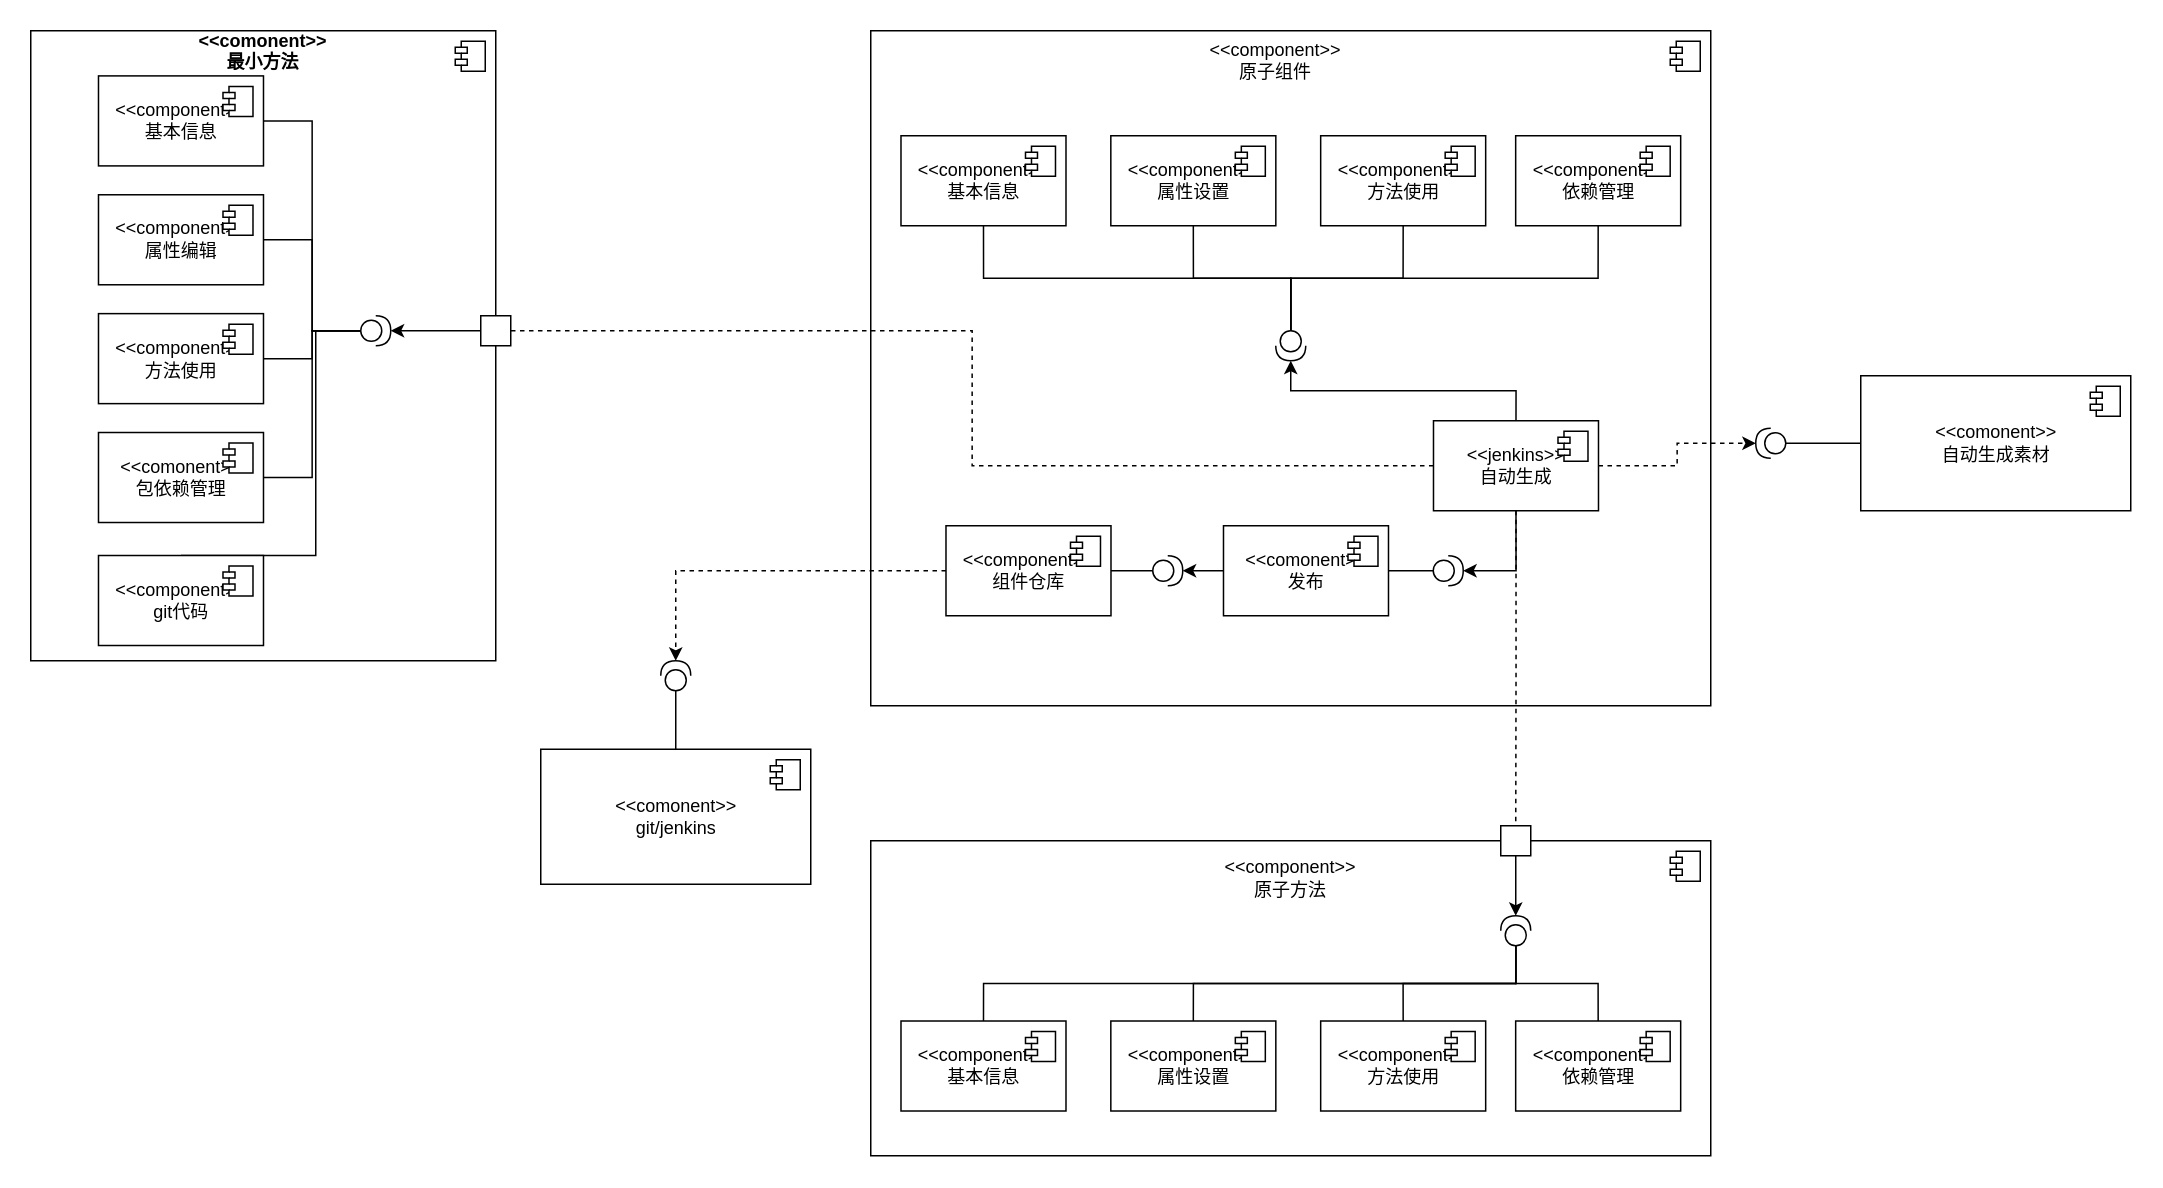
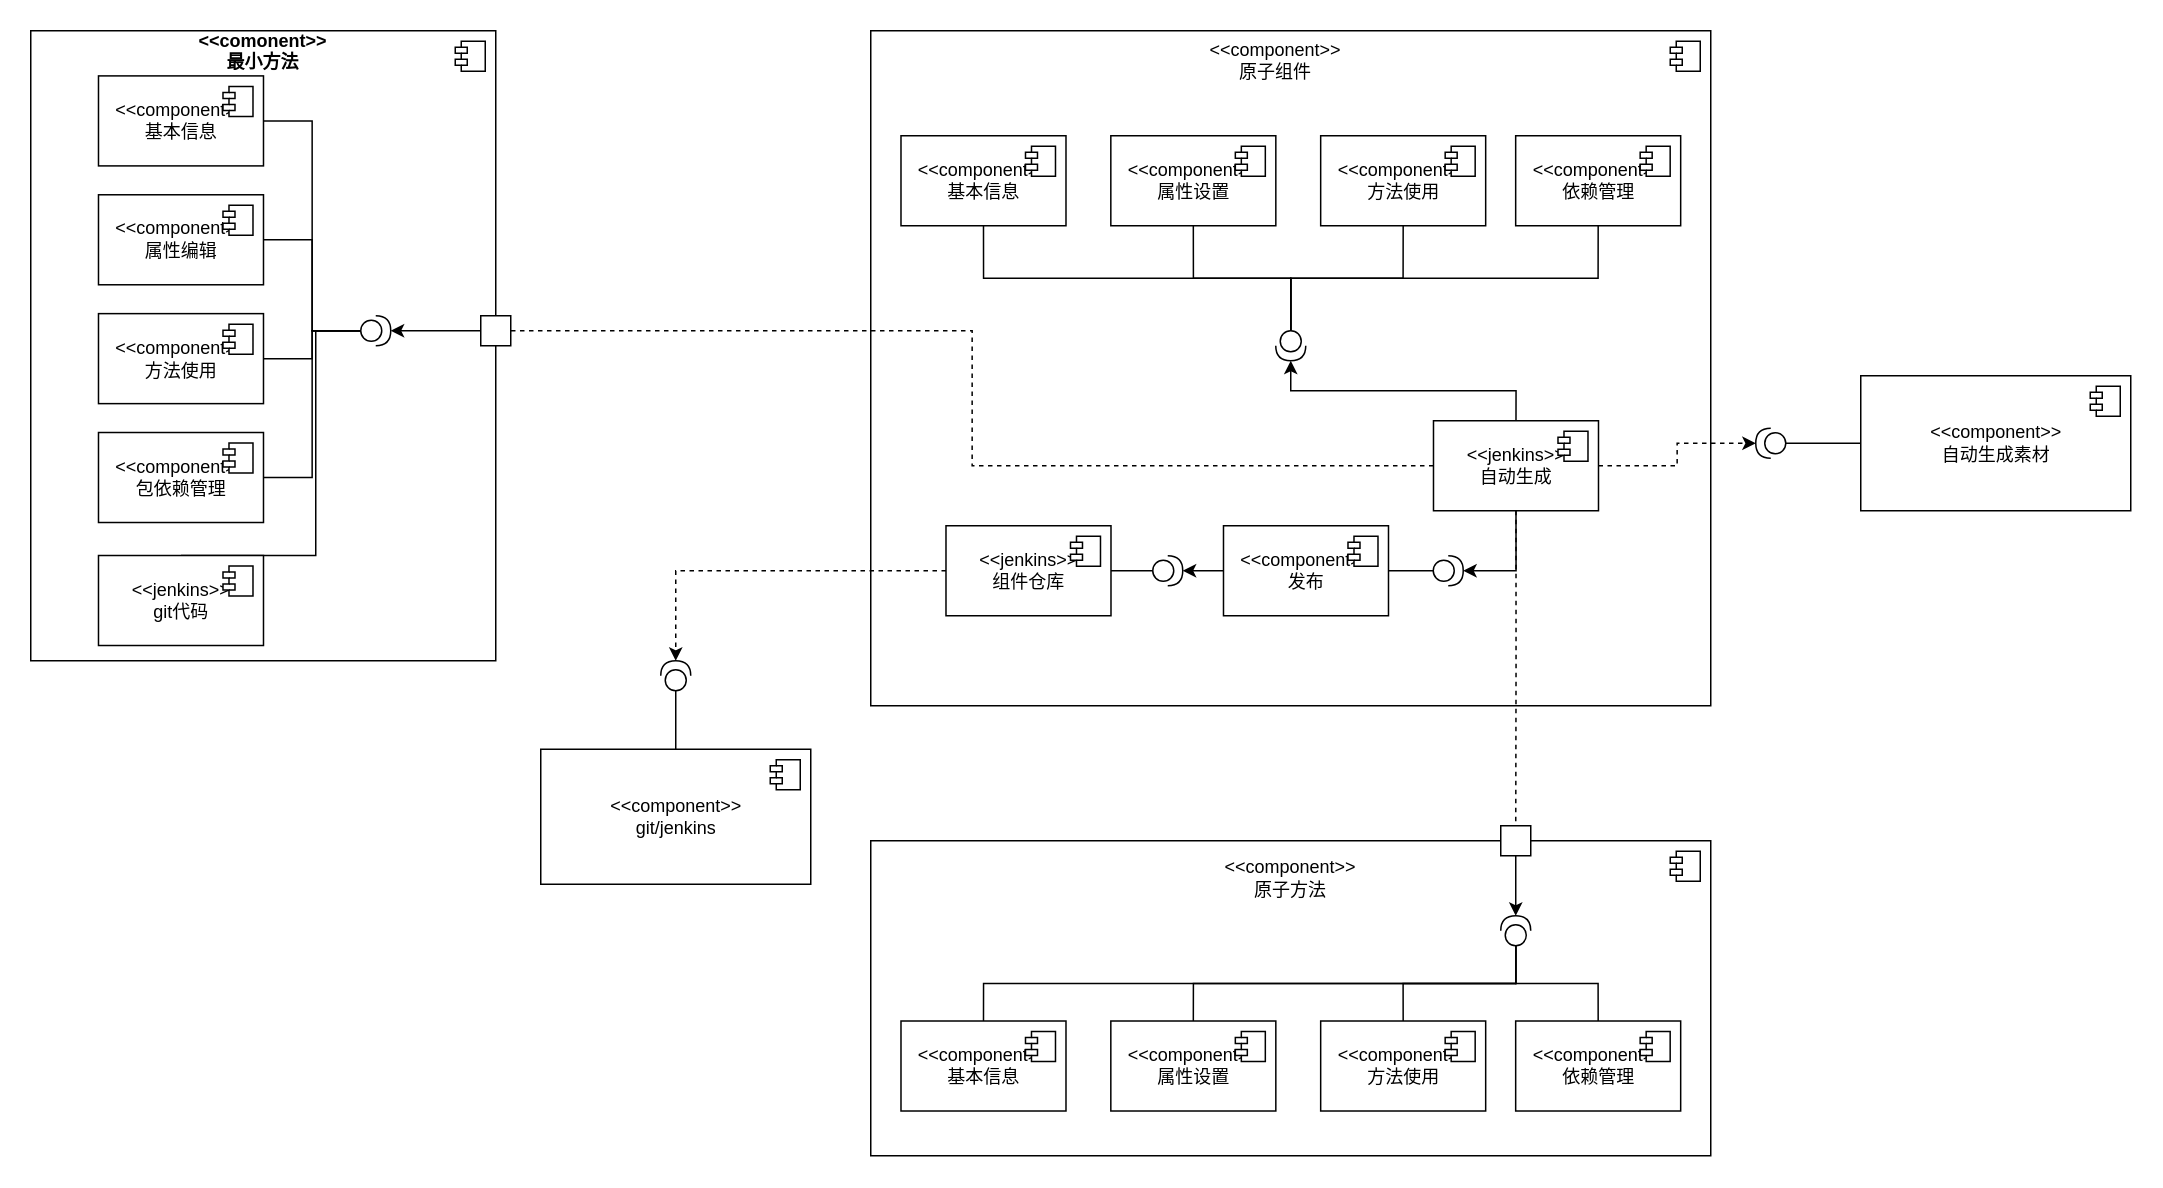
node "<<comonent>> 自动生成素材": label "<<comonent>> 自动生成素材" -> "<<component>> 自动生成素材"
node "<<comonent>> 包依赖管理": label "<<comonent>> 包依赖管理" -> "<<component>> 包依赖管理"
node "<<component>> 组件仓库": label "<<component>> 组件仓库" -> "<<jenkins>> 组件仓库"
node "<<comonent>> 发布": label "<<comonent>> 发布" -> "<<component>> 发布"
node "<<component>> git代码": label "<<component>> git代码" -> "<<jenkins>> git代码"
node "<<comonent>> git/jenkins": label "<<comonent>> git/jenkins" -> "<<component>> git/jenkins"
